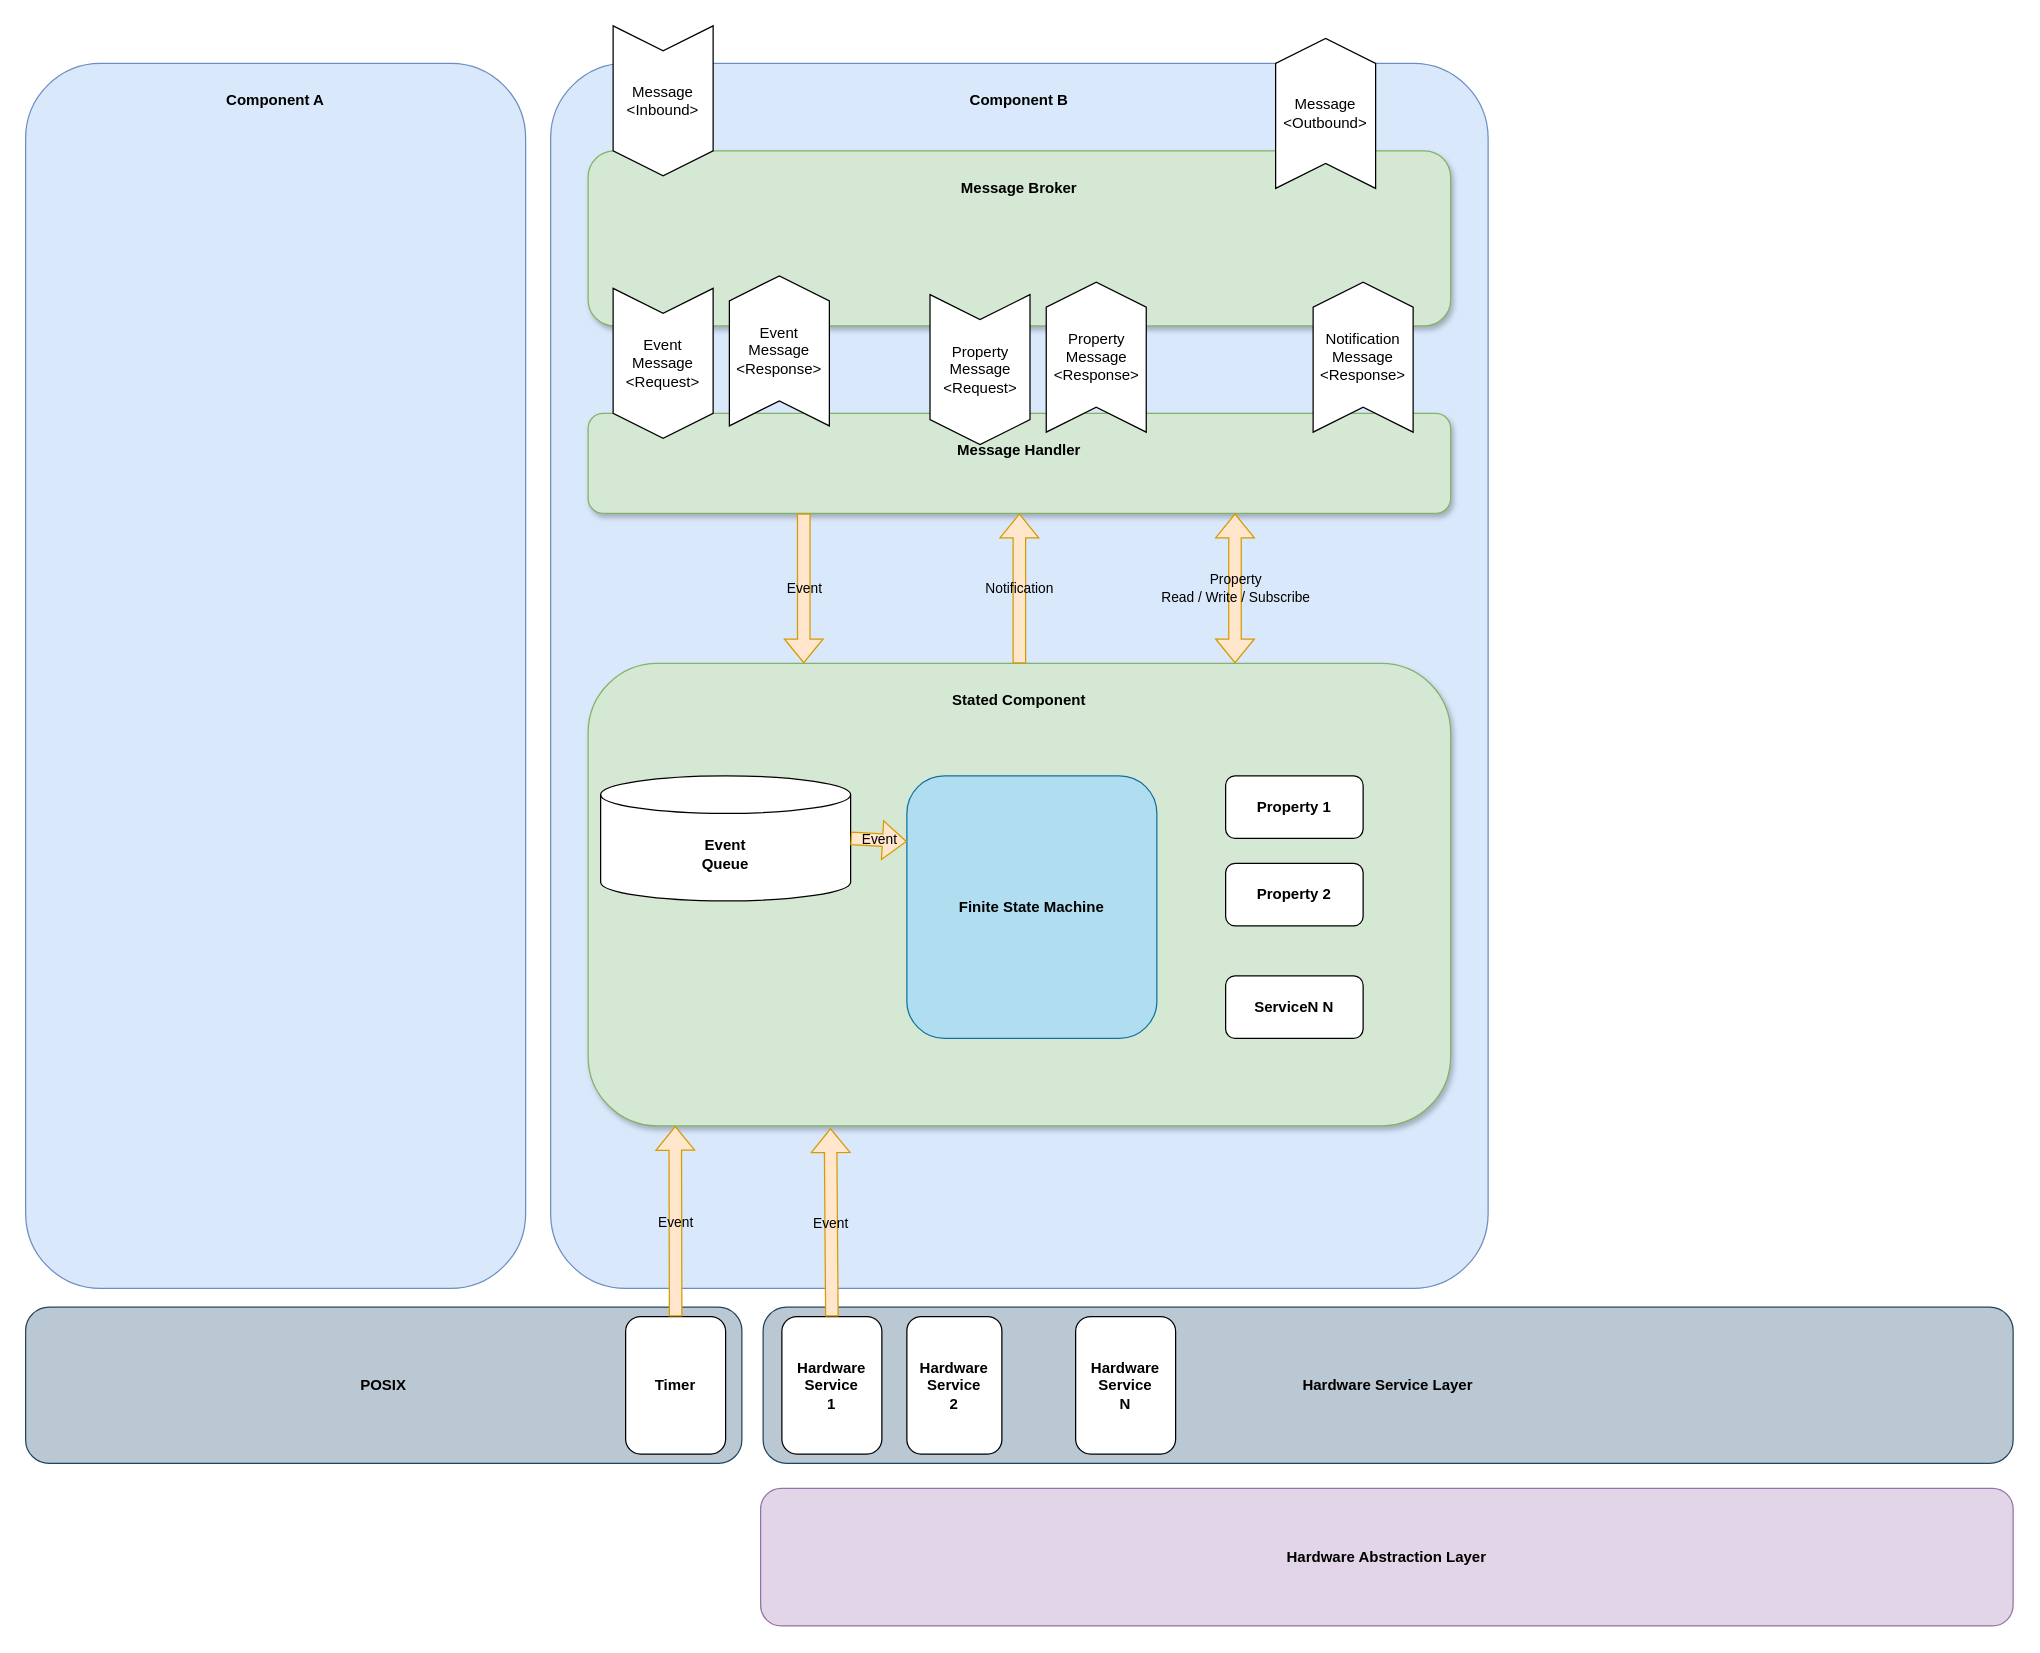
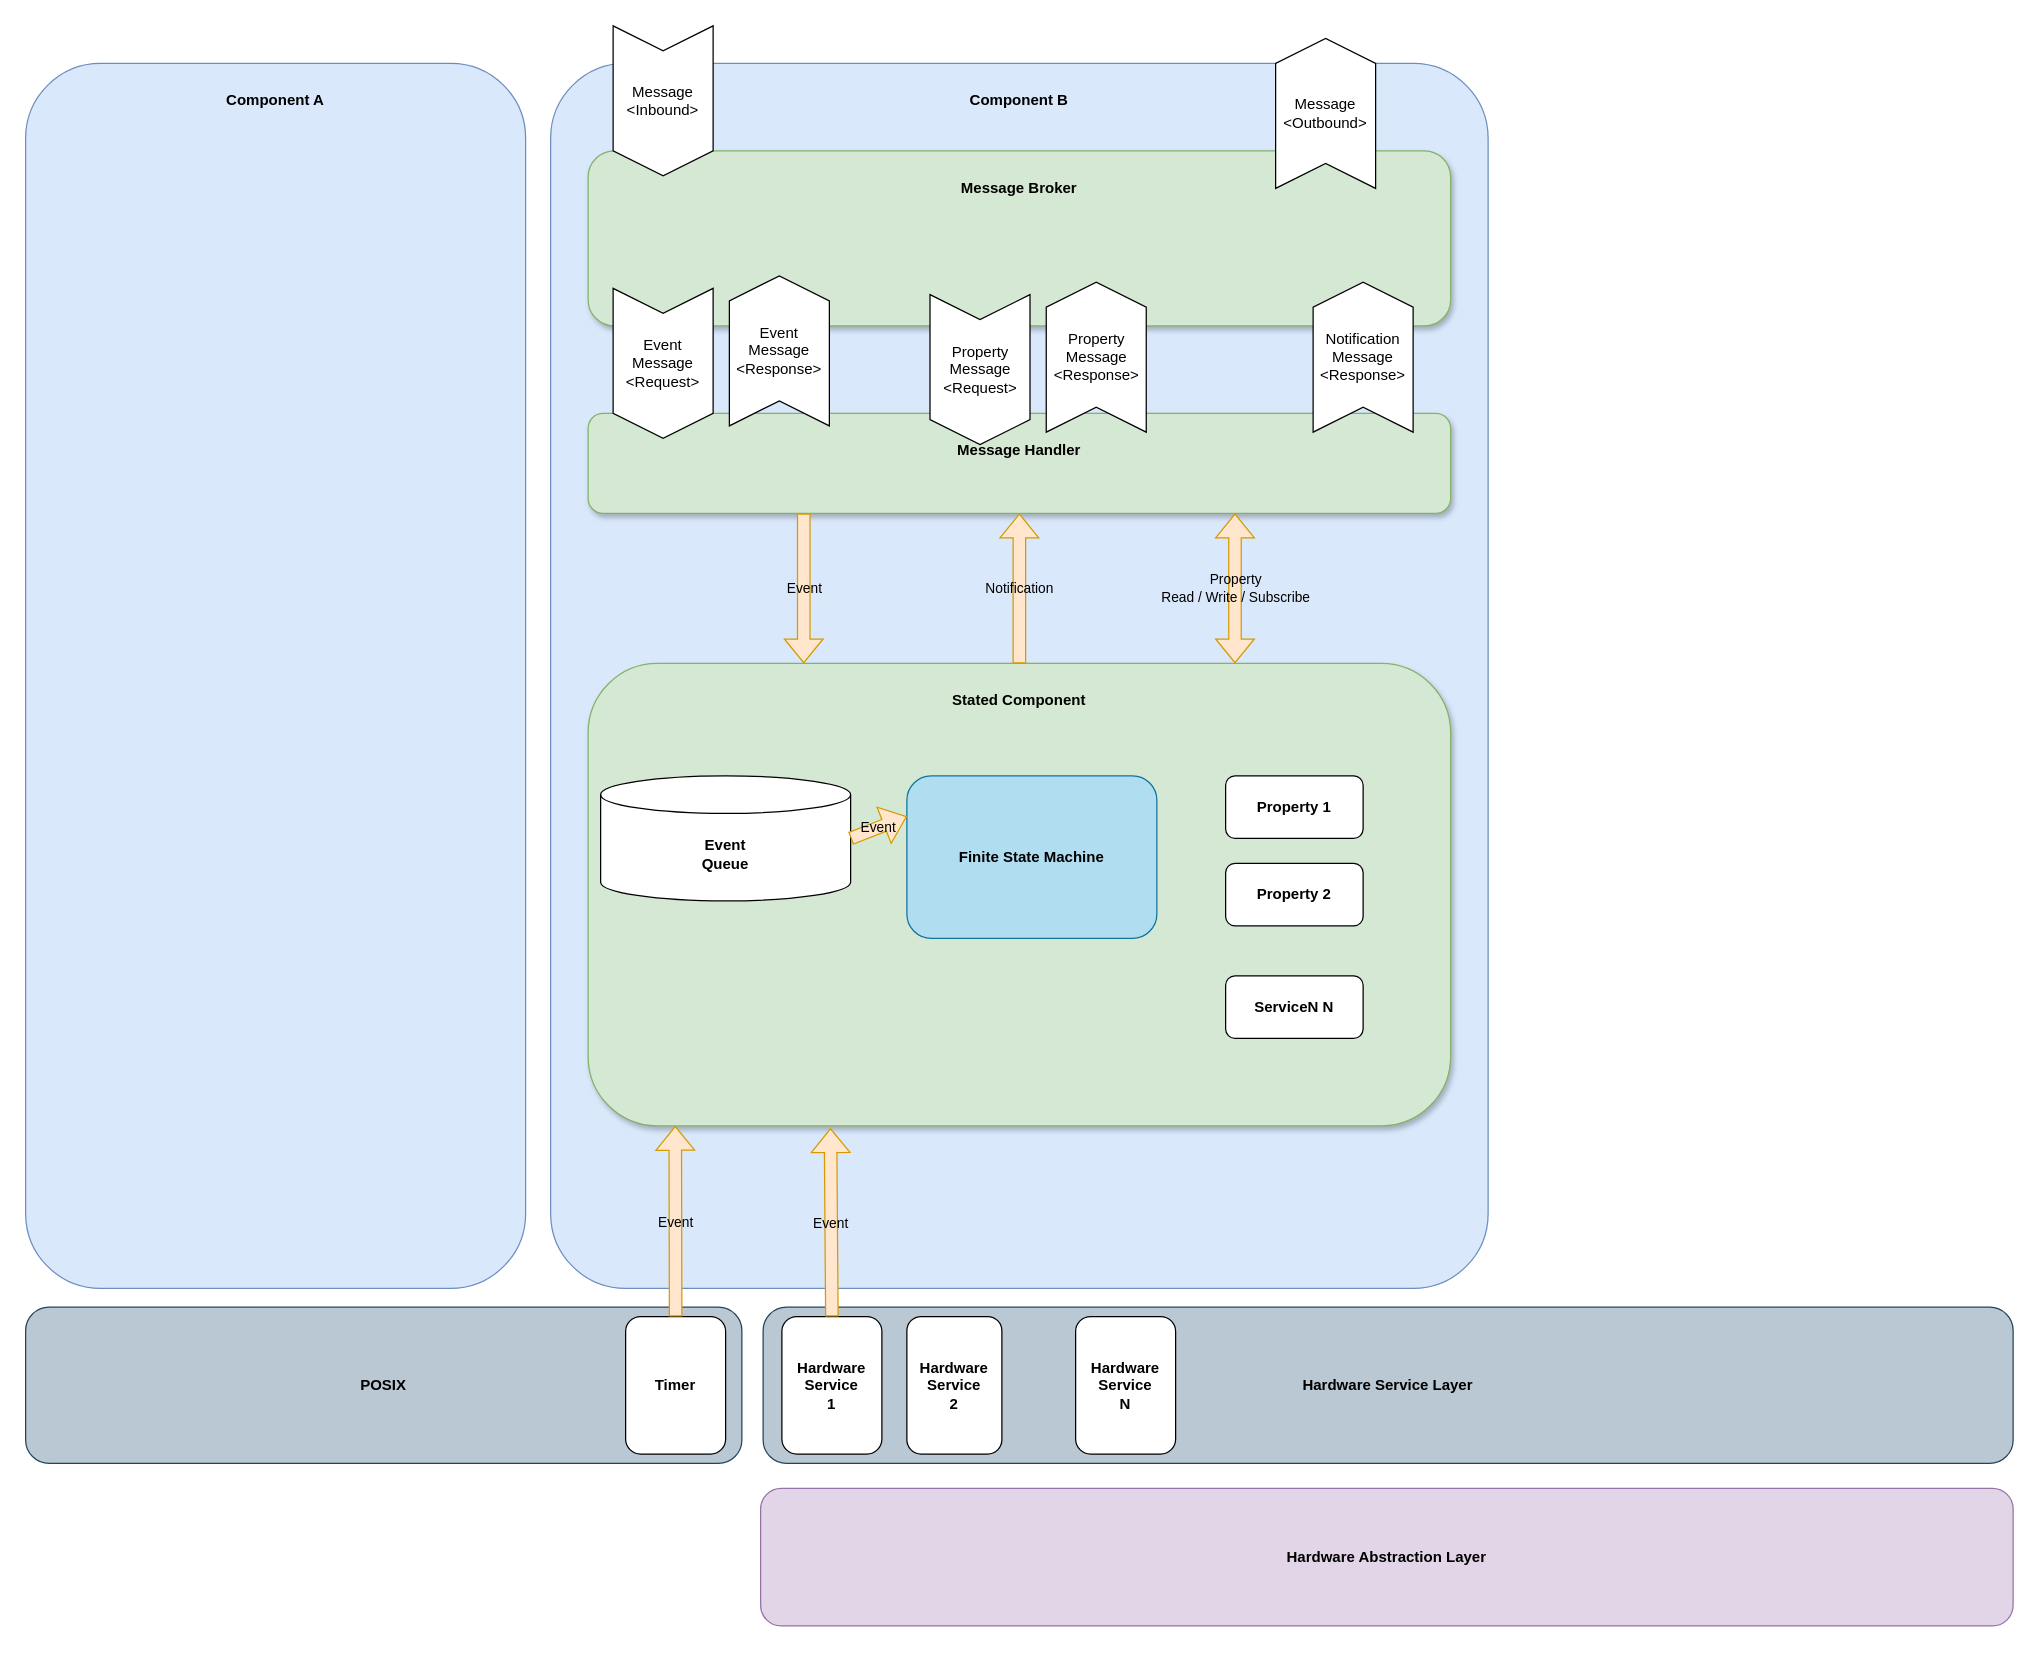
node "Finite State Machine": size 250x263 -> 250x163
